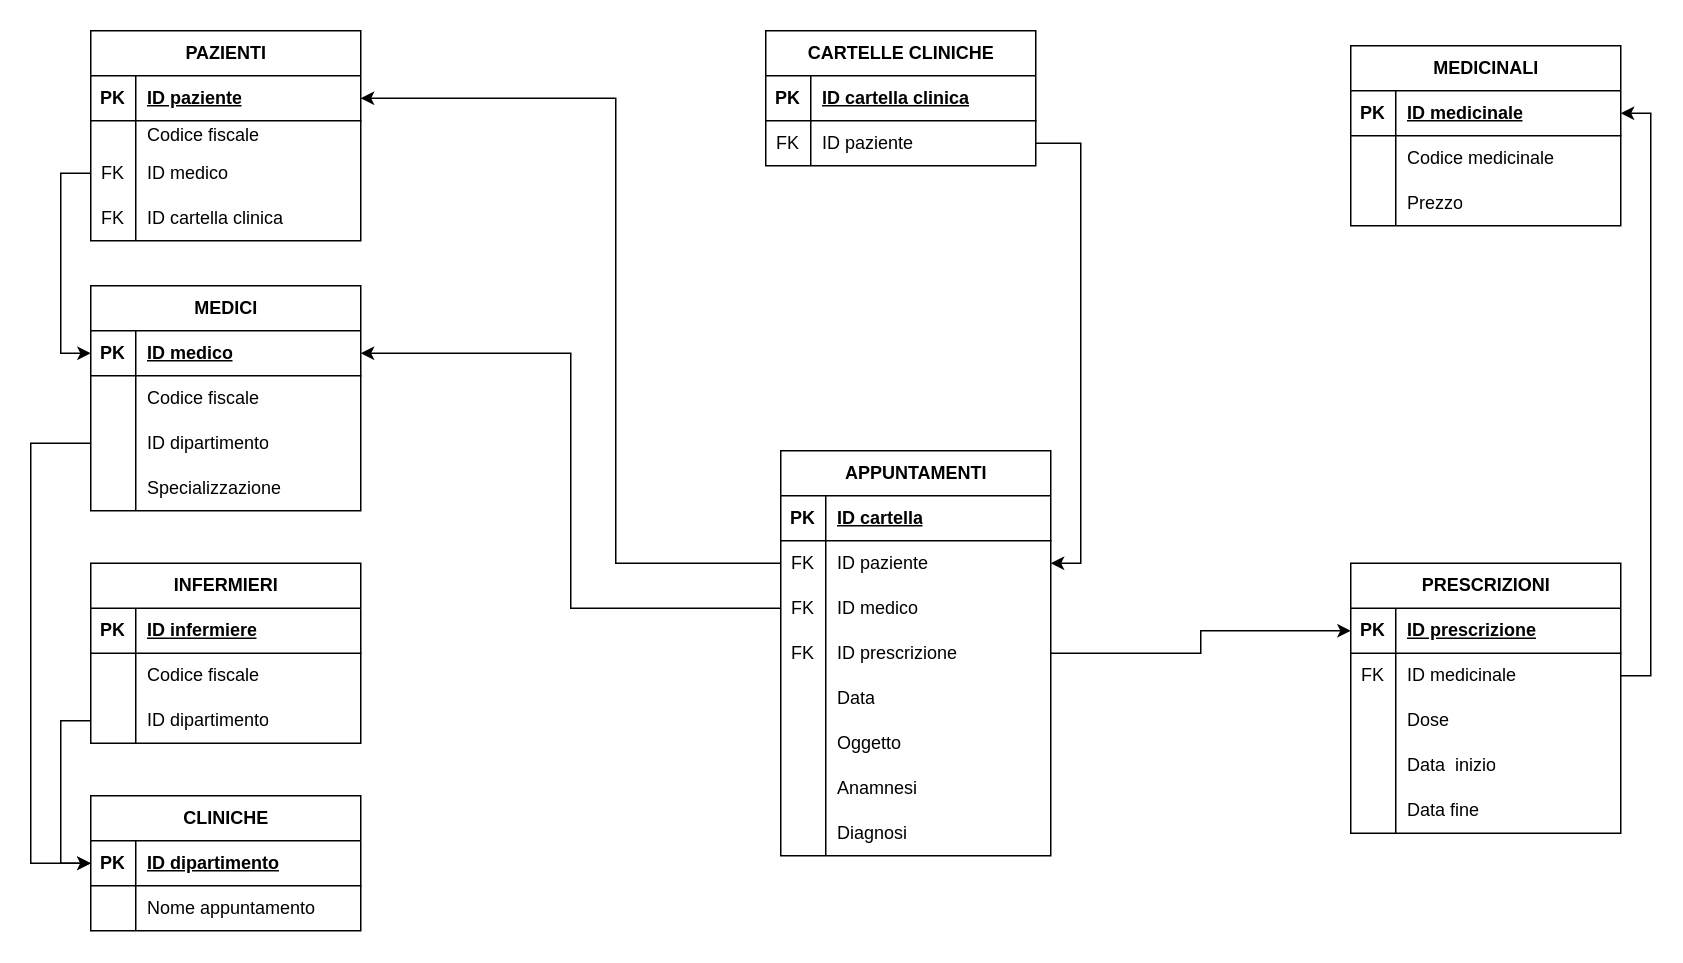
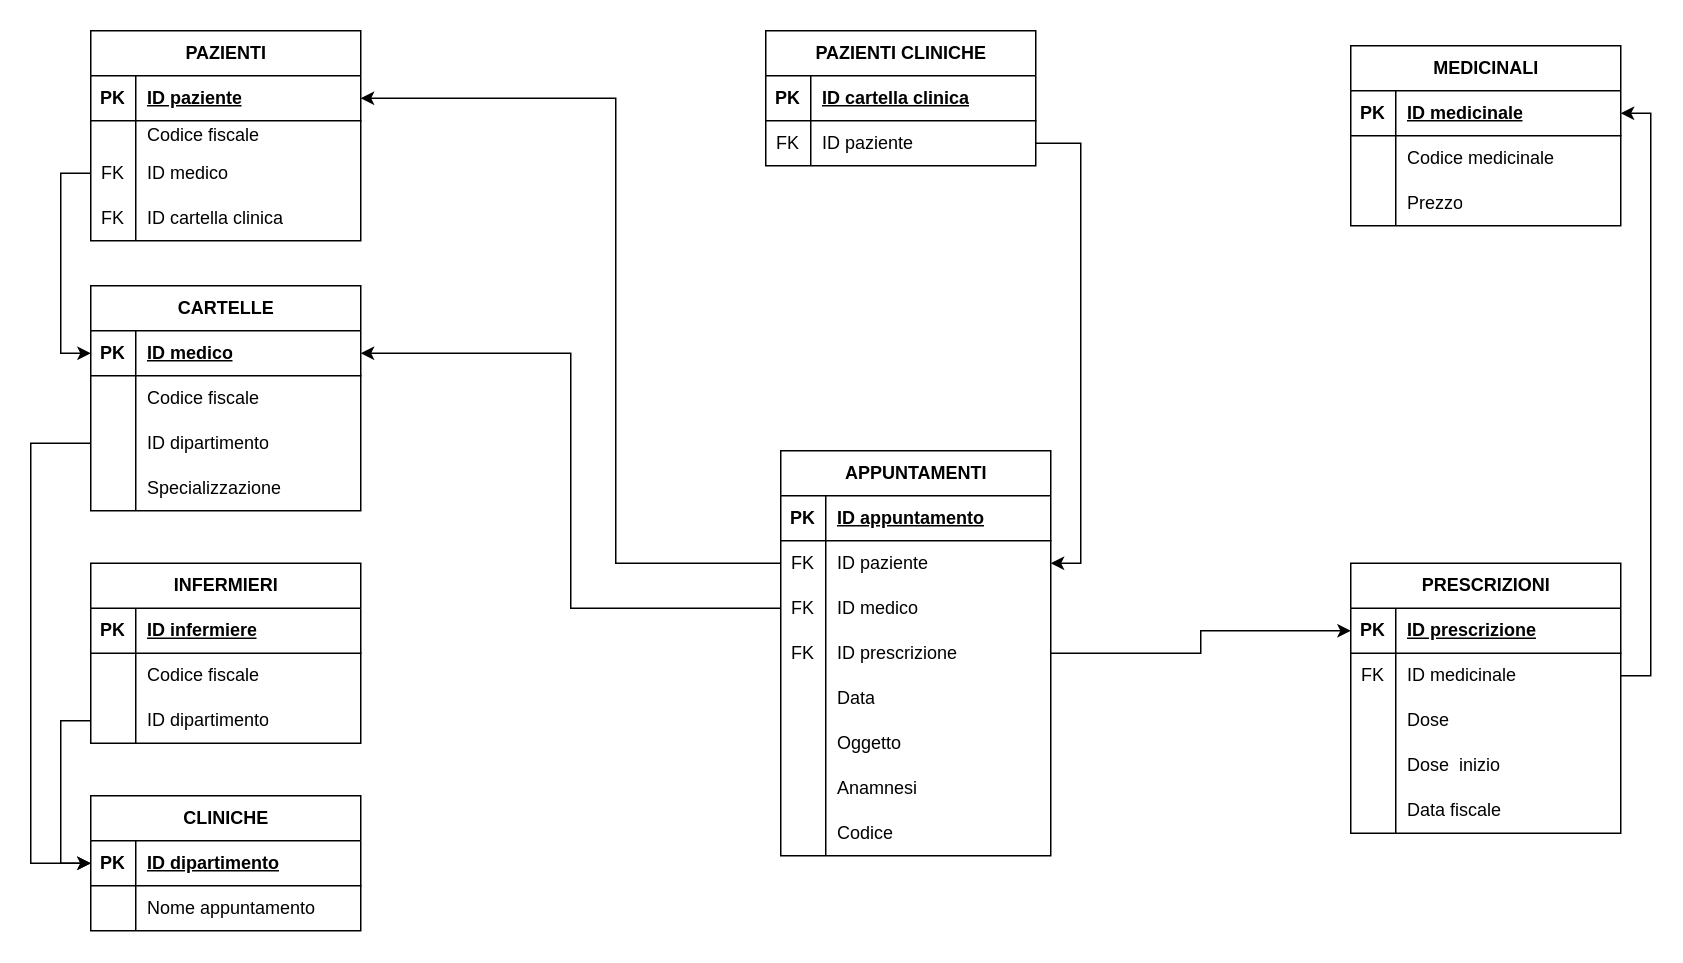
node "CARTELLE CLINICHE": label "CARTELLE CLINICHE" -> "PAZIENTI CLINICHE"
node "MEDICI": label "MEDICI" -> "CARTELLE"
node "ID cartella": label "ID cartella" -> "ID appuntamento"
node "Data inizio": label "Data inizio" -> "Dose inizio"
node "Data fine": label "Data fine" -> "Data fiscale"
node "Diagnosi": label "Diagnosi" -> "Codice"
